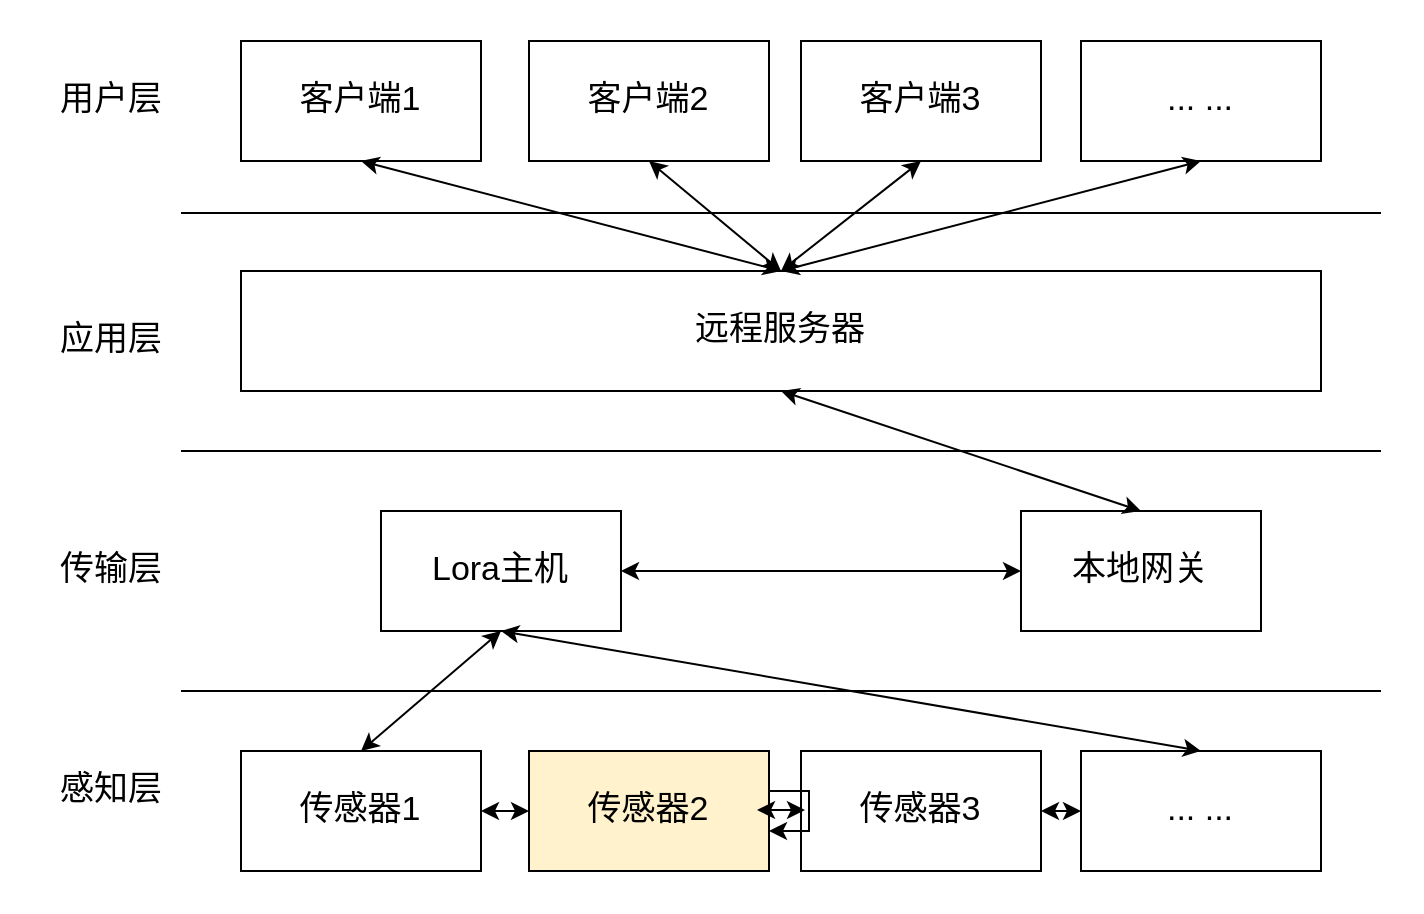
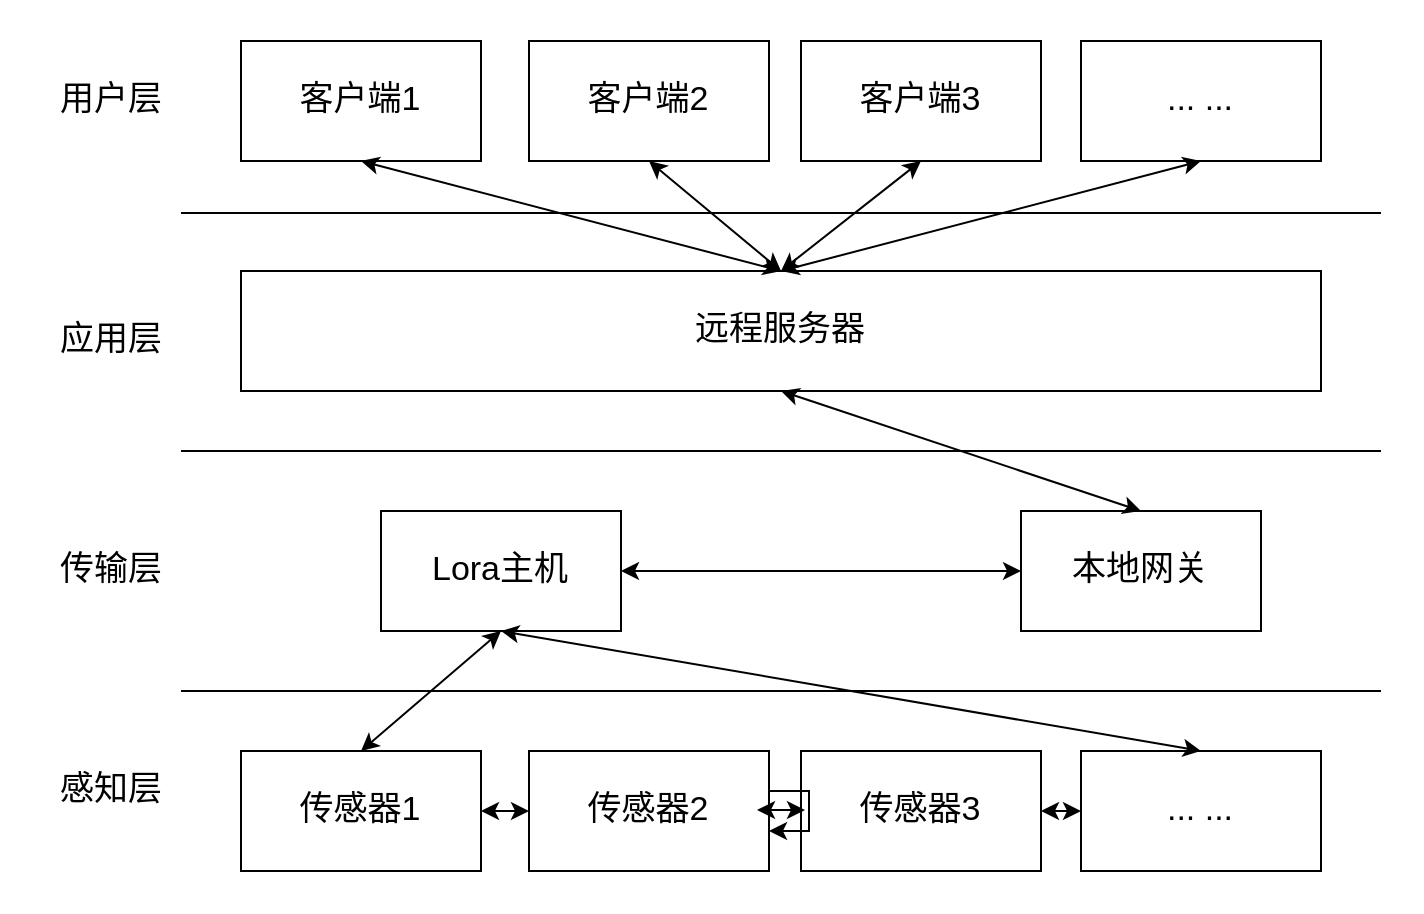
node "传感器2": fillcolor #fff2cc -> #ffffff
